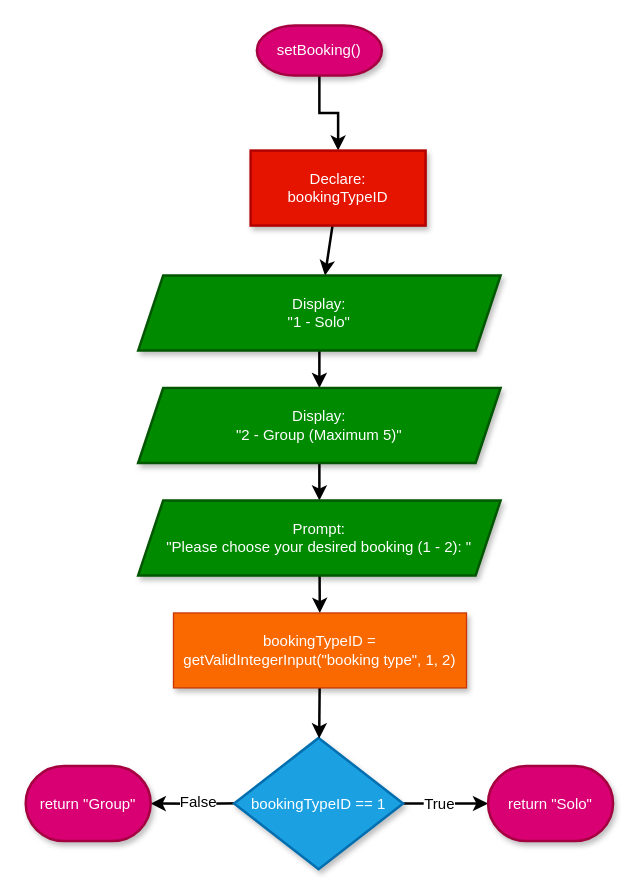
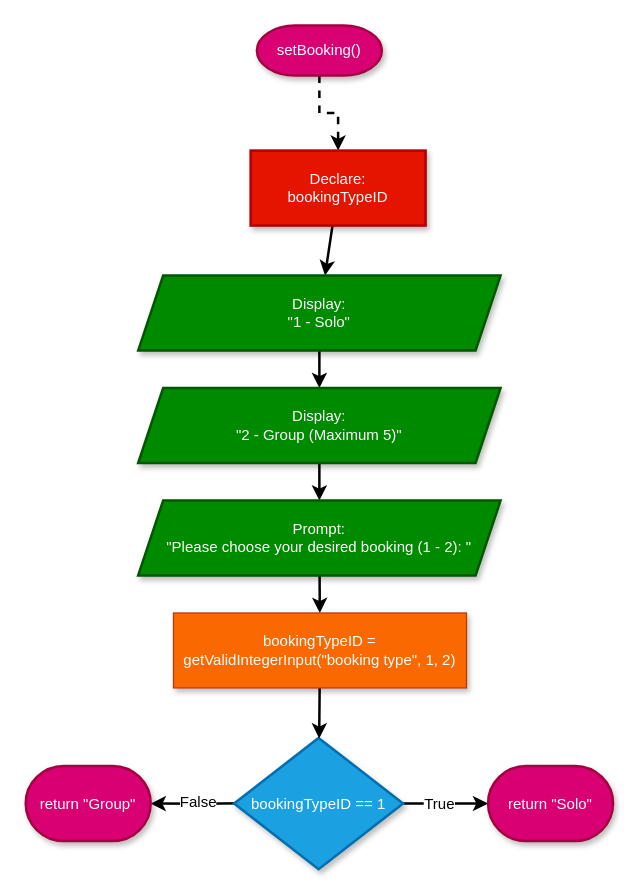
edge "setBooking()" -> "Declare: bookingTypeID": style solid -> dashed
